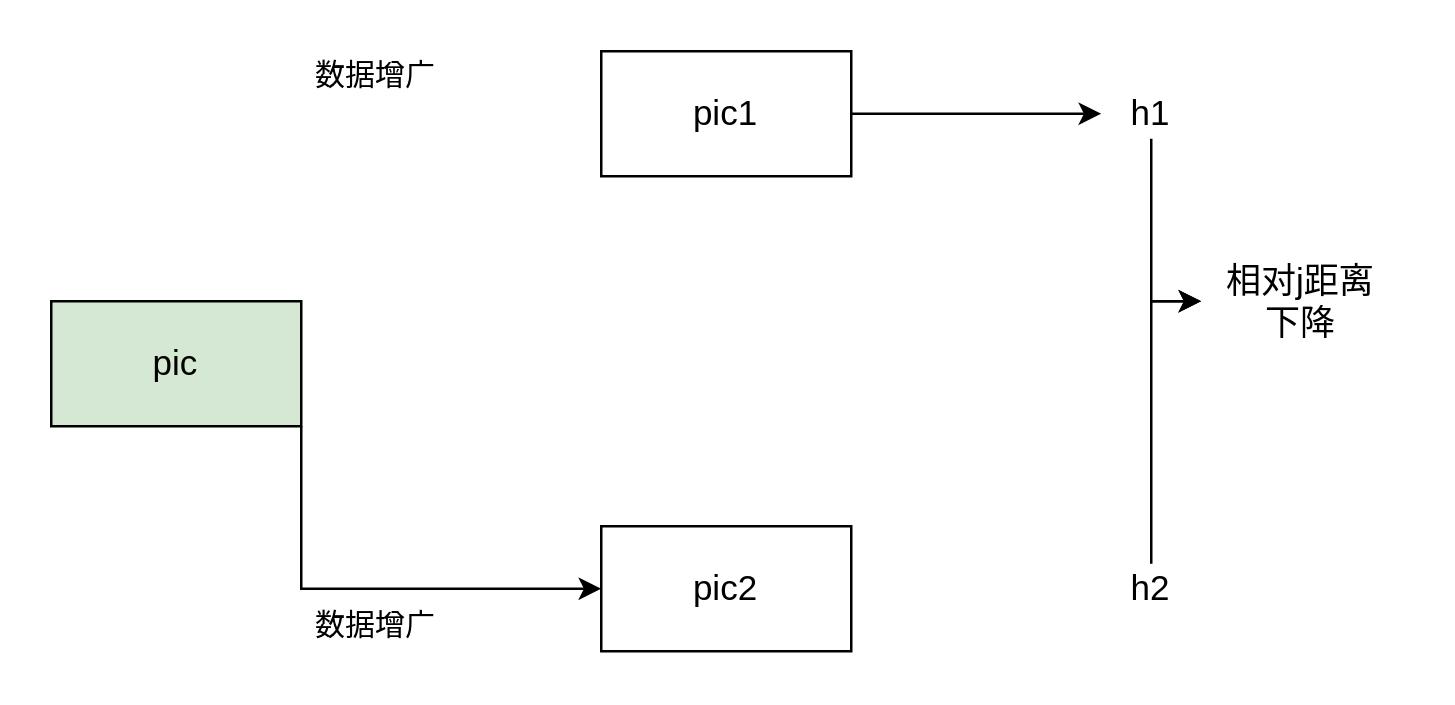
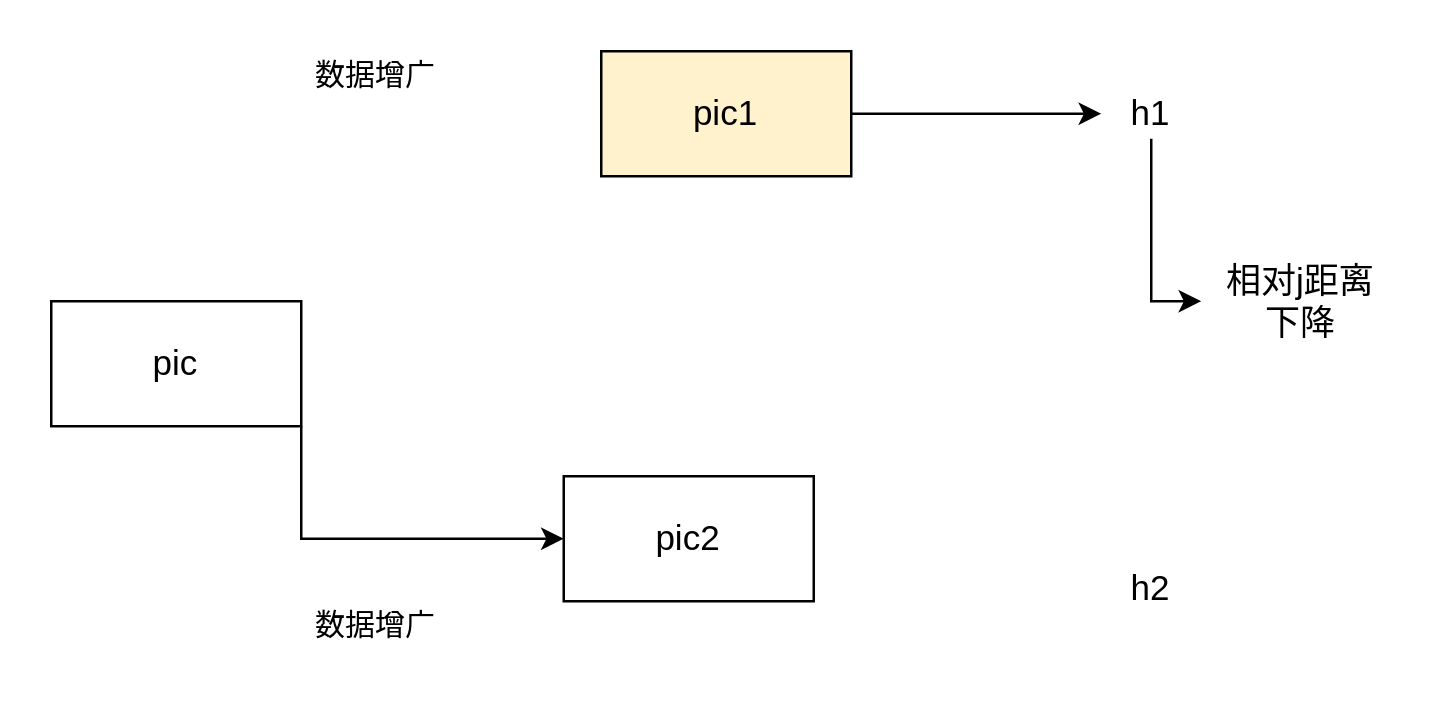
node "pic1": fillcolor #ffffff -> #fff2cc
node "pic": fillcolor #d5e8d4 -> #ffffff
edge "h2" -> "相对j距离 下降": removed
node "pic2": moved (726, 589) -> (689, 539)
